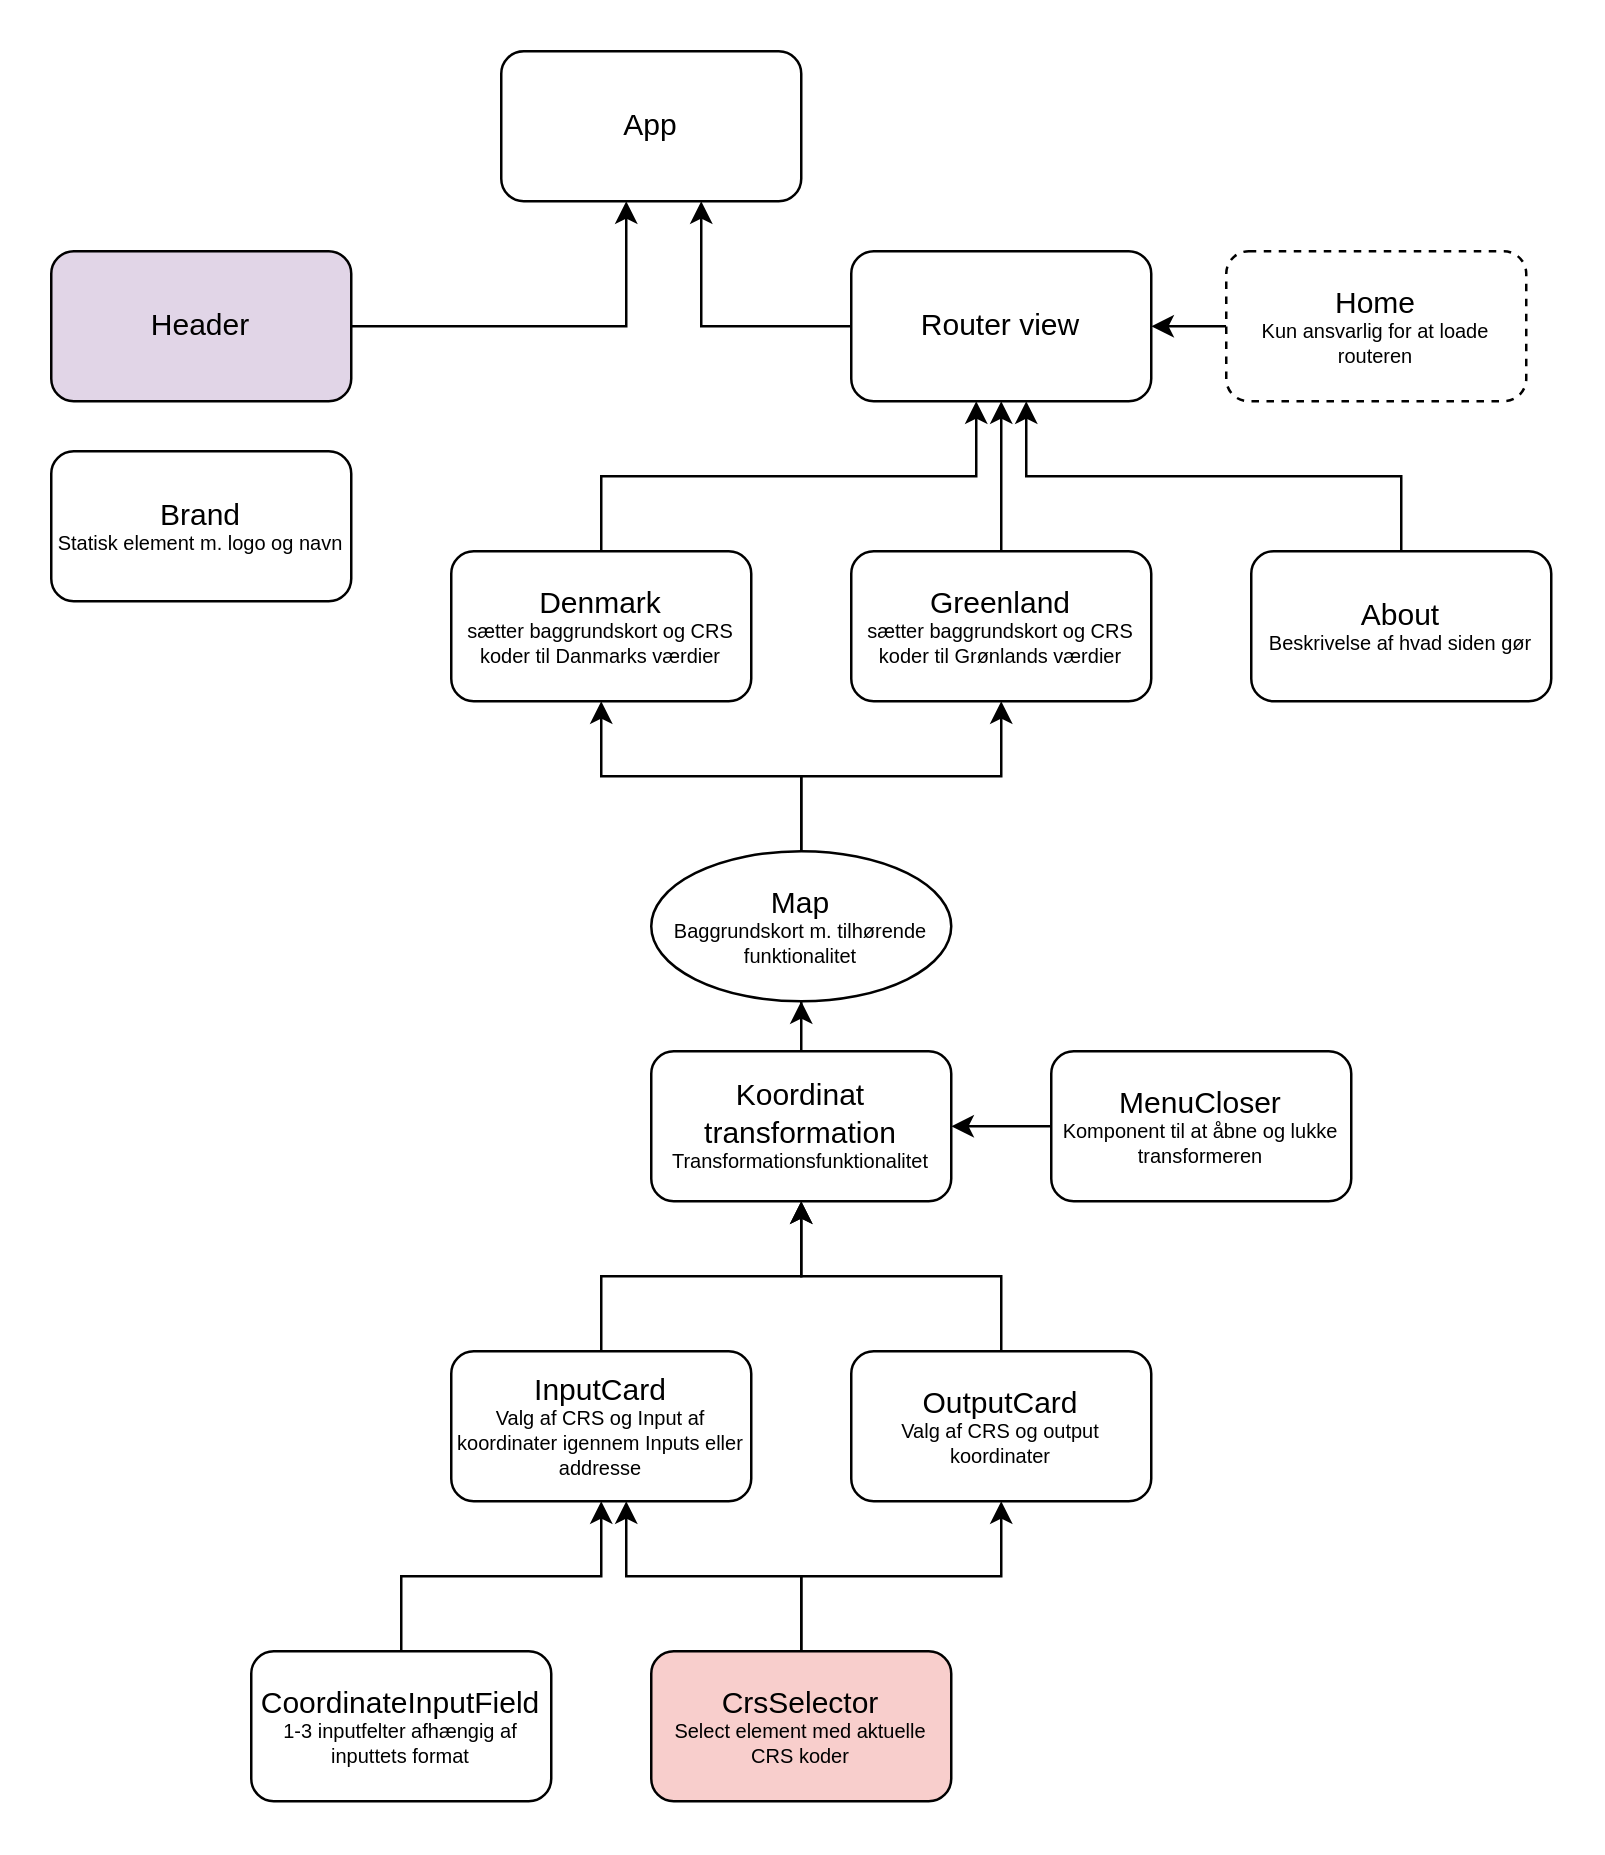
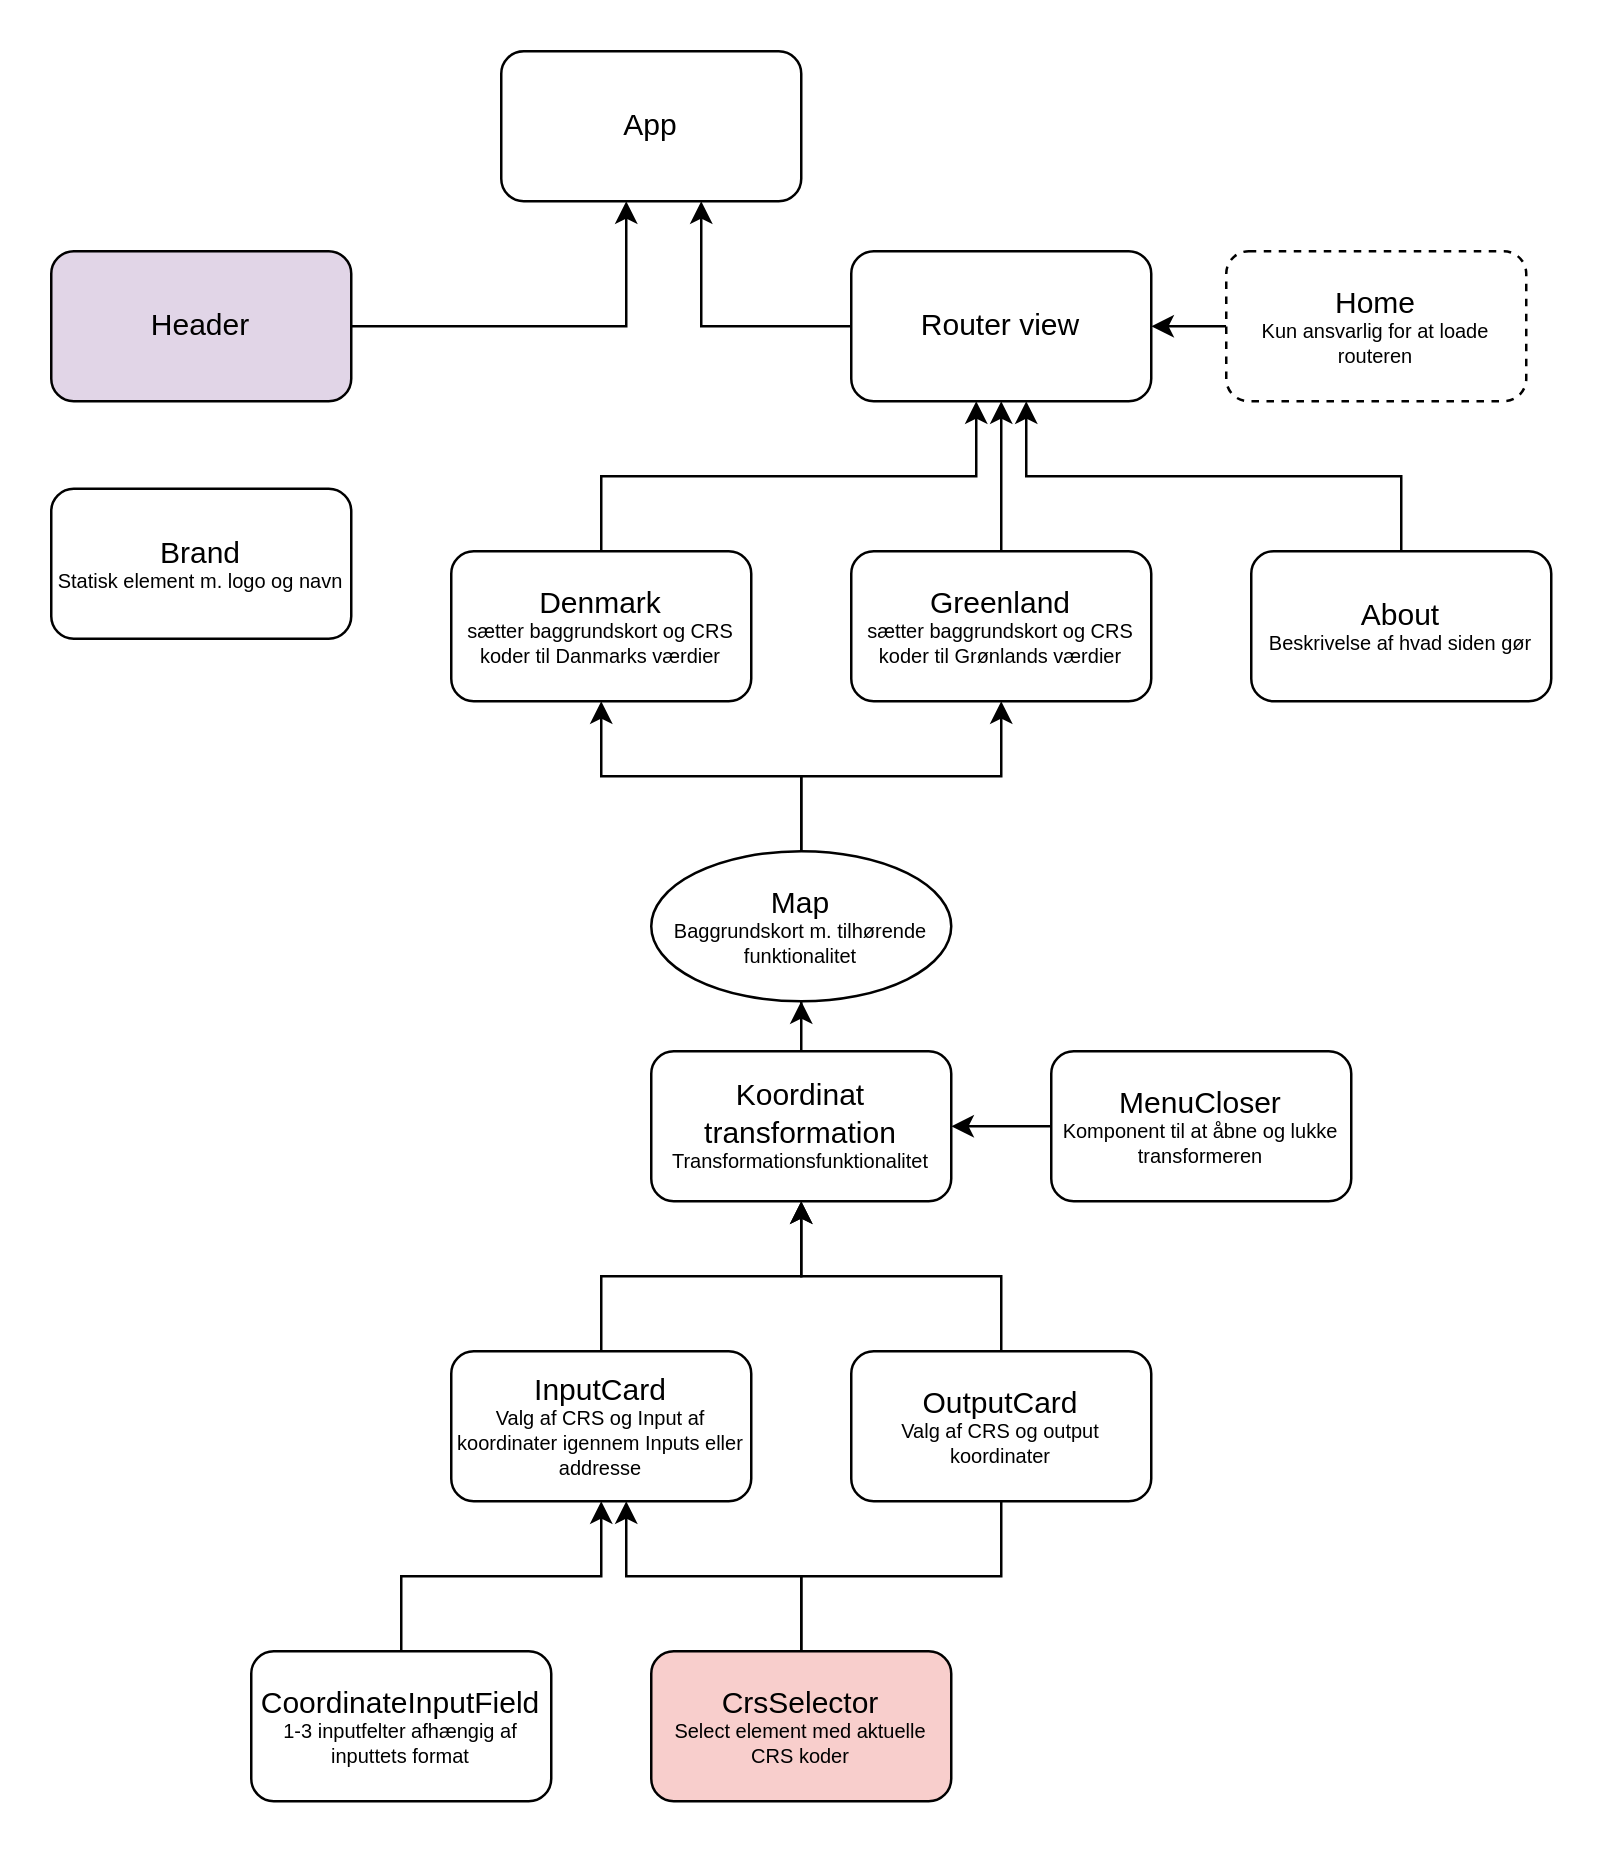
node "Brand Statisk element m. logo og navn": moved (201, 526) -> (201, 564)
edge "CrsSelector Select element med aktuelle CRS koder" -> "OutputCard Valg af CRS og output koordinater": arrowhead classic -> none
